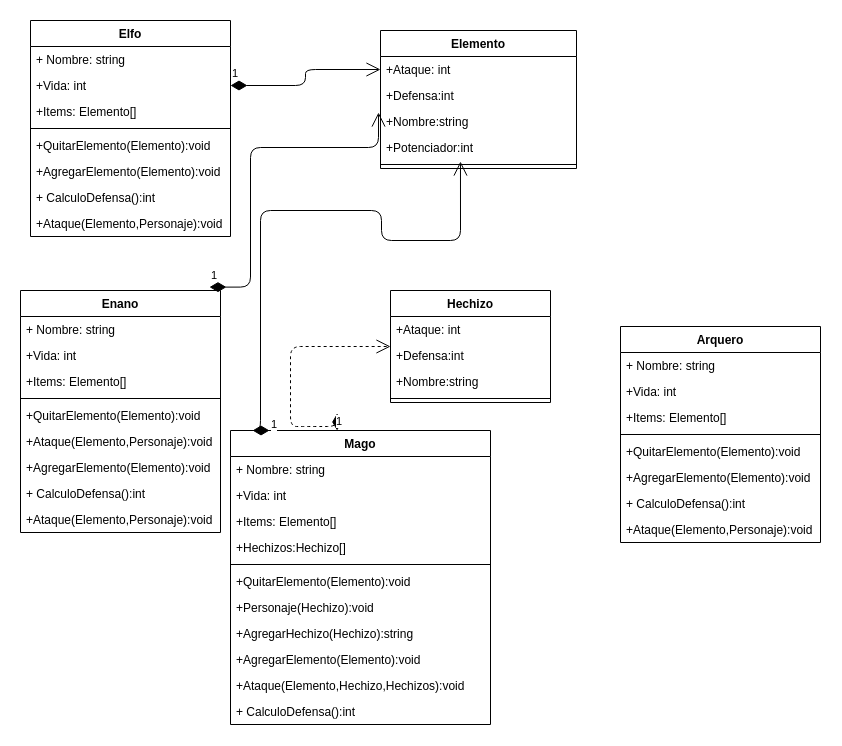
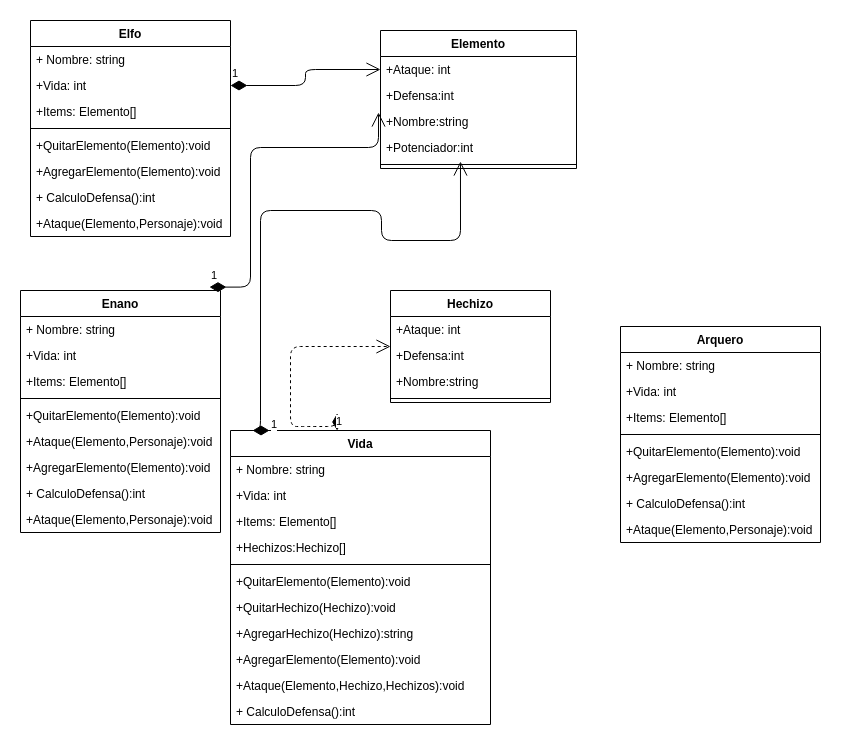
node "Mago": label "Mago" -> "Vida"
node "+Personaje(Hechizo):void": label "+Personaje(Hechizo):void" -> "+QuitarHechizo(Hechizo):void"
